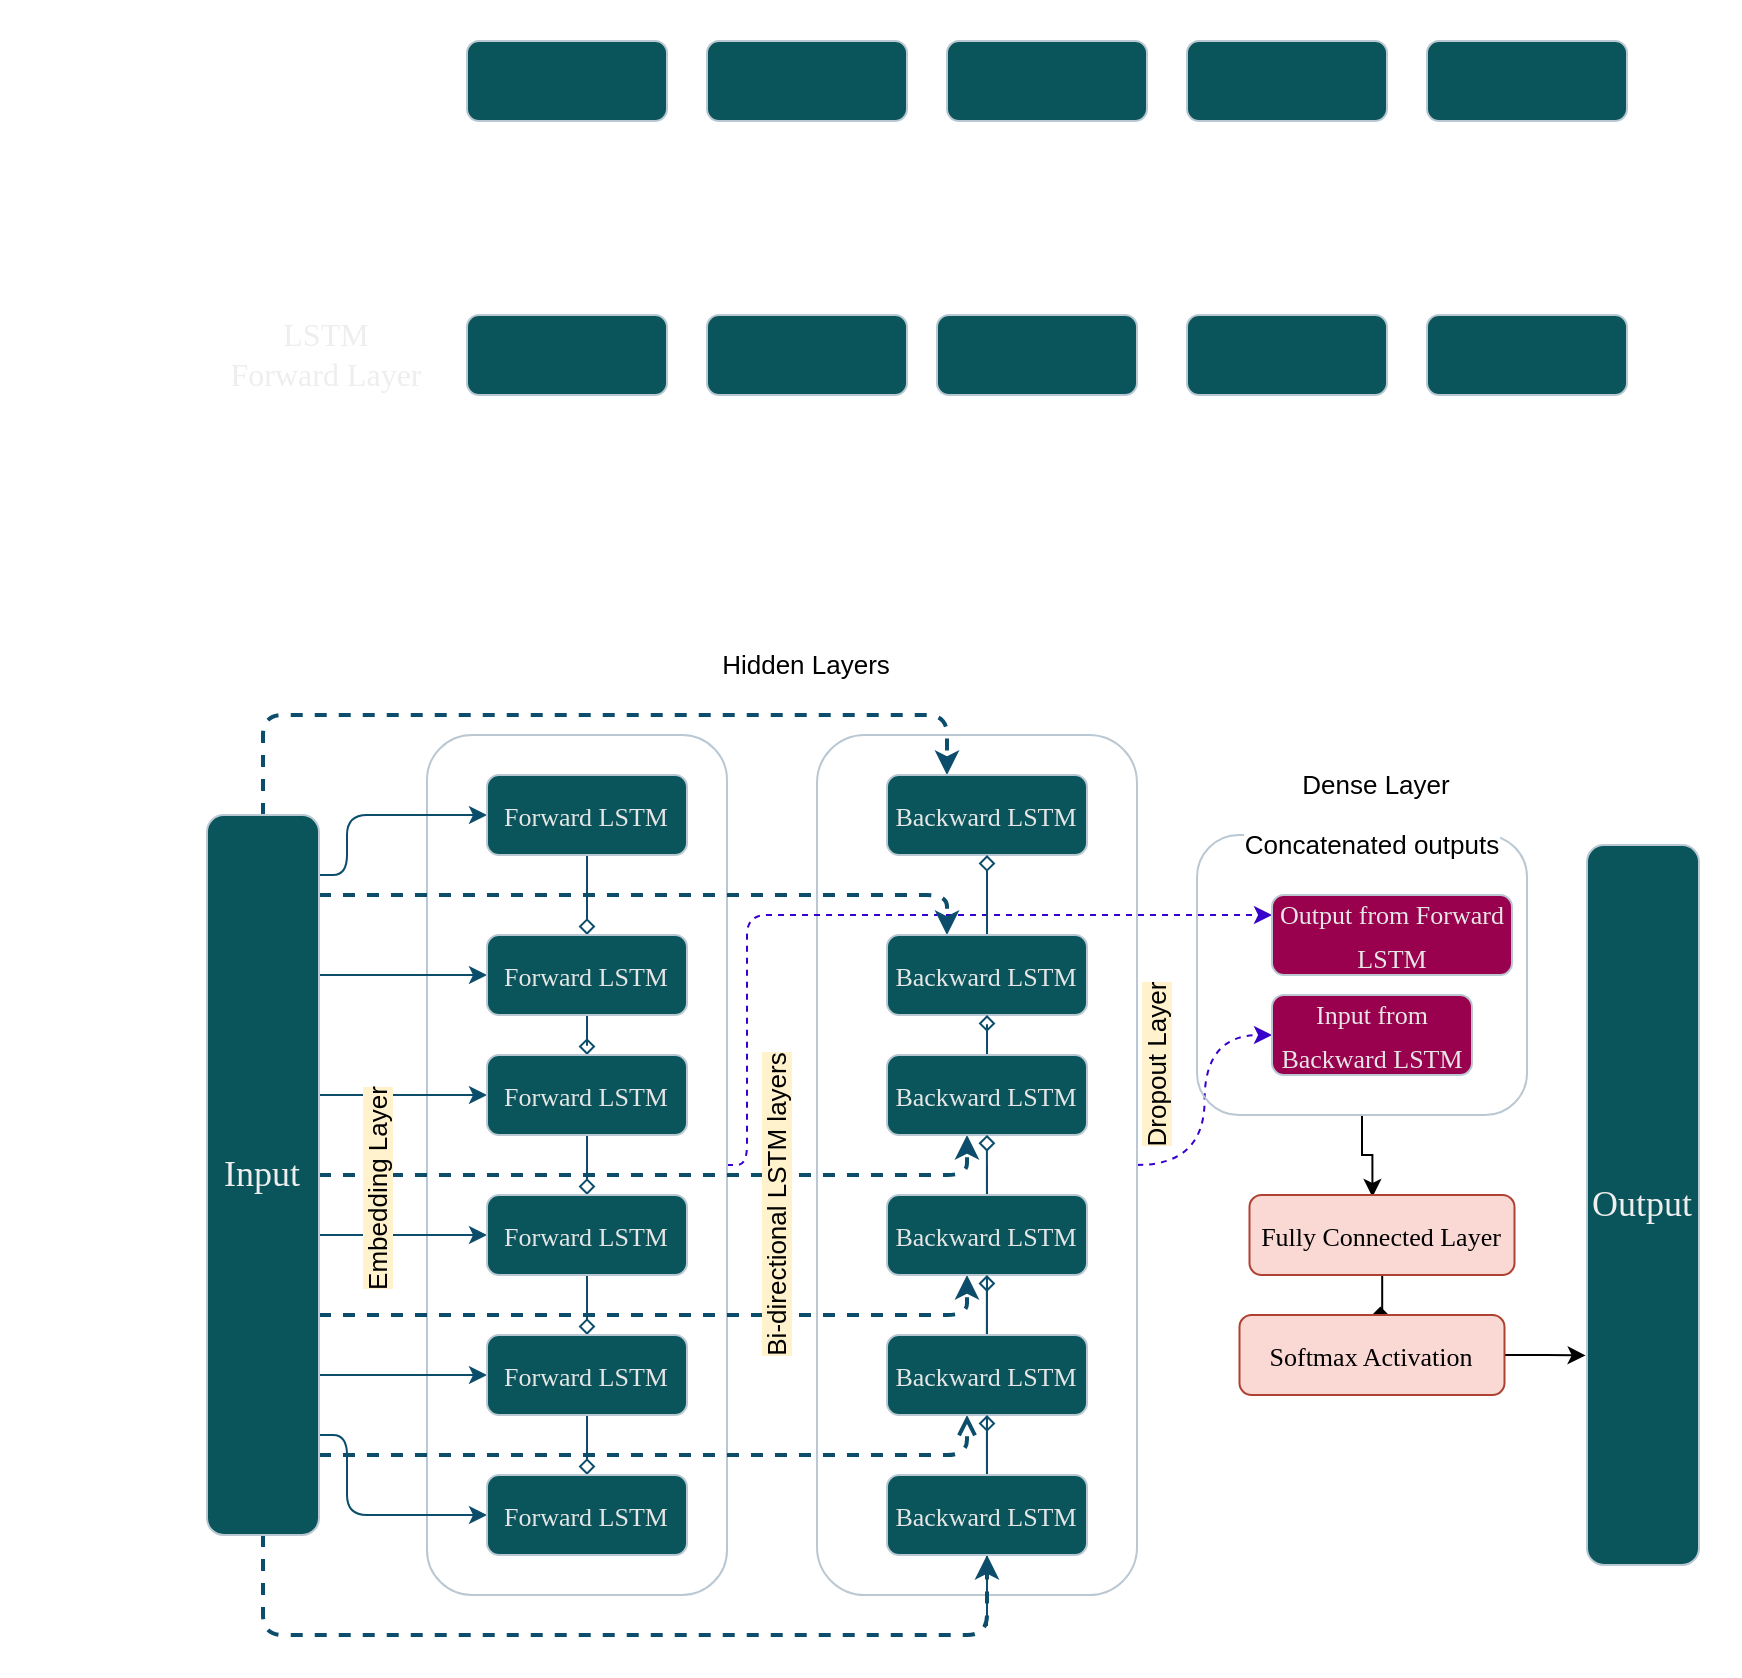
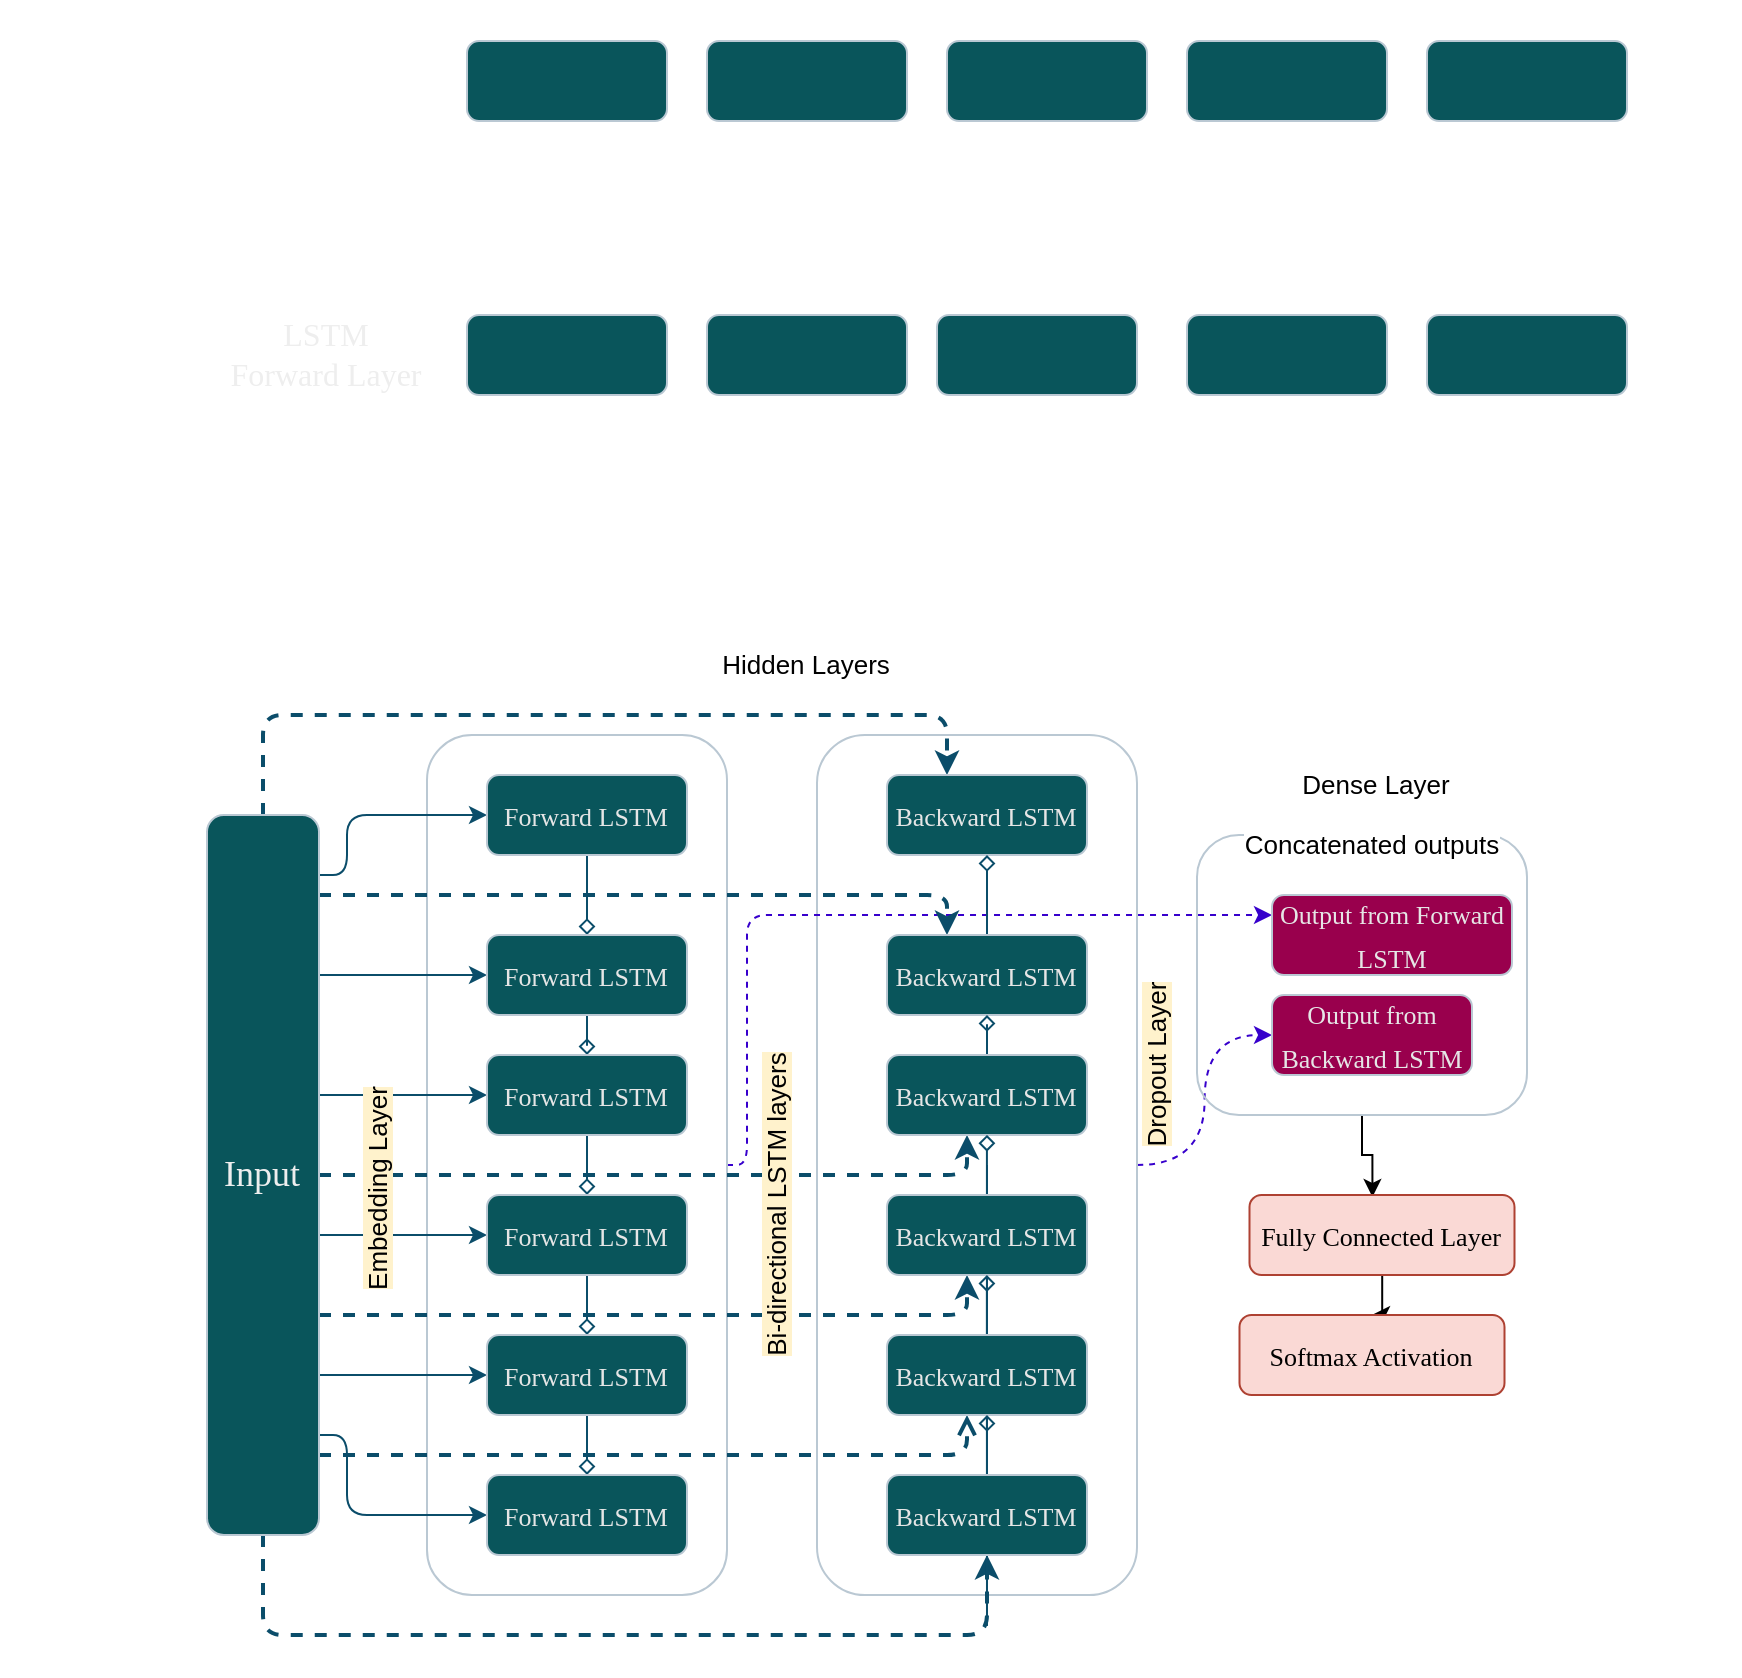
node "Input from Backward LSTM": label "Input from Backward LSTM" -> "Output from Backward LSTM"
node "Output": removed
edge "Fully Connected Layer" -> "Softmax Activation": arrowhead diamond -> classic
edge "Softmax Activation" -> "Output": removed
